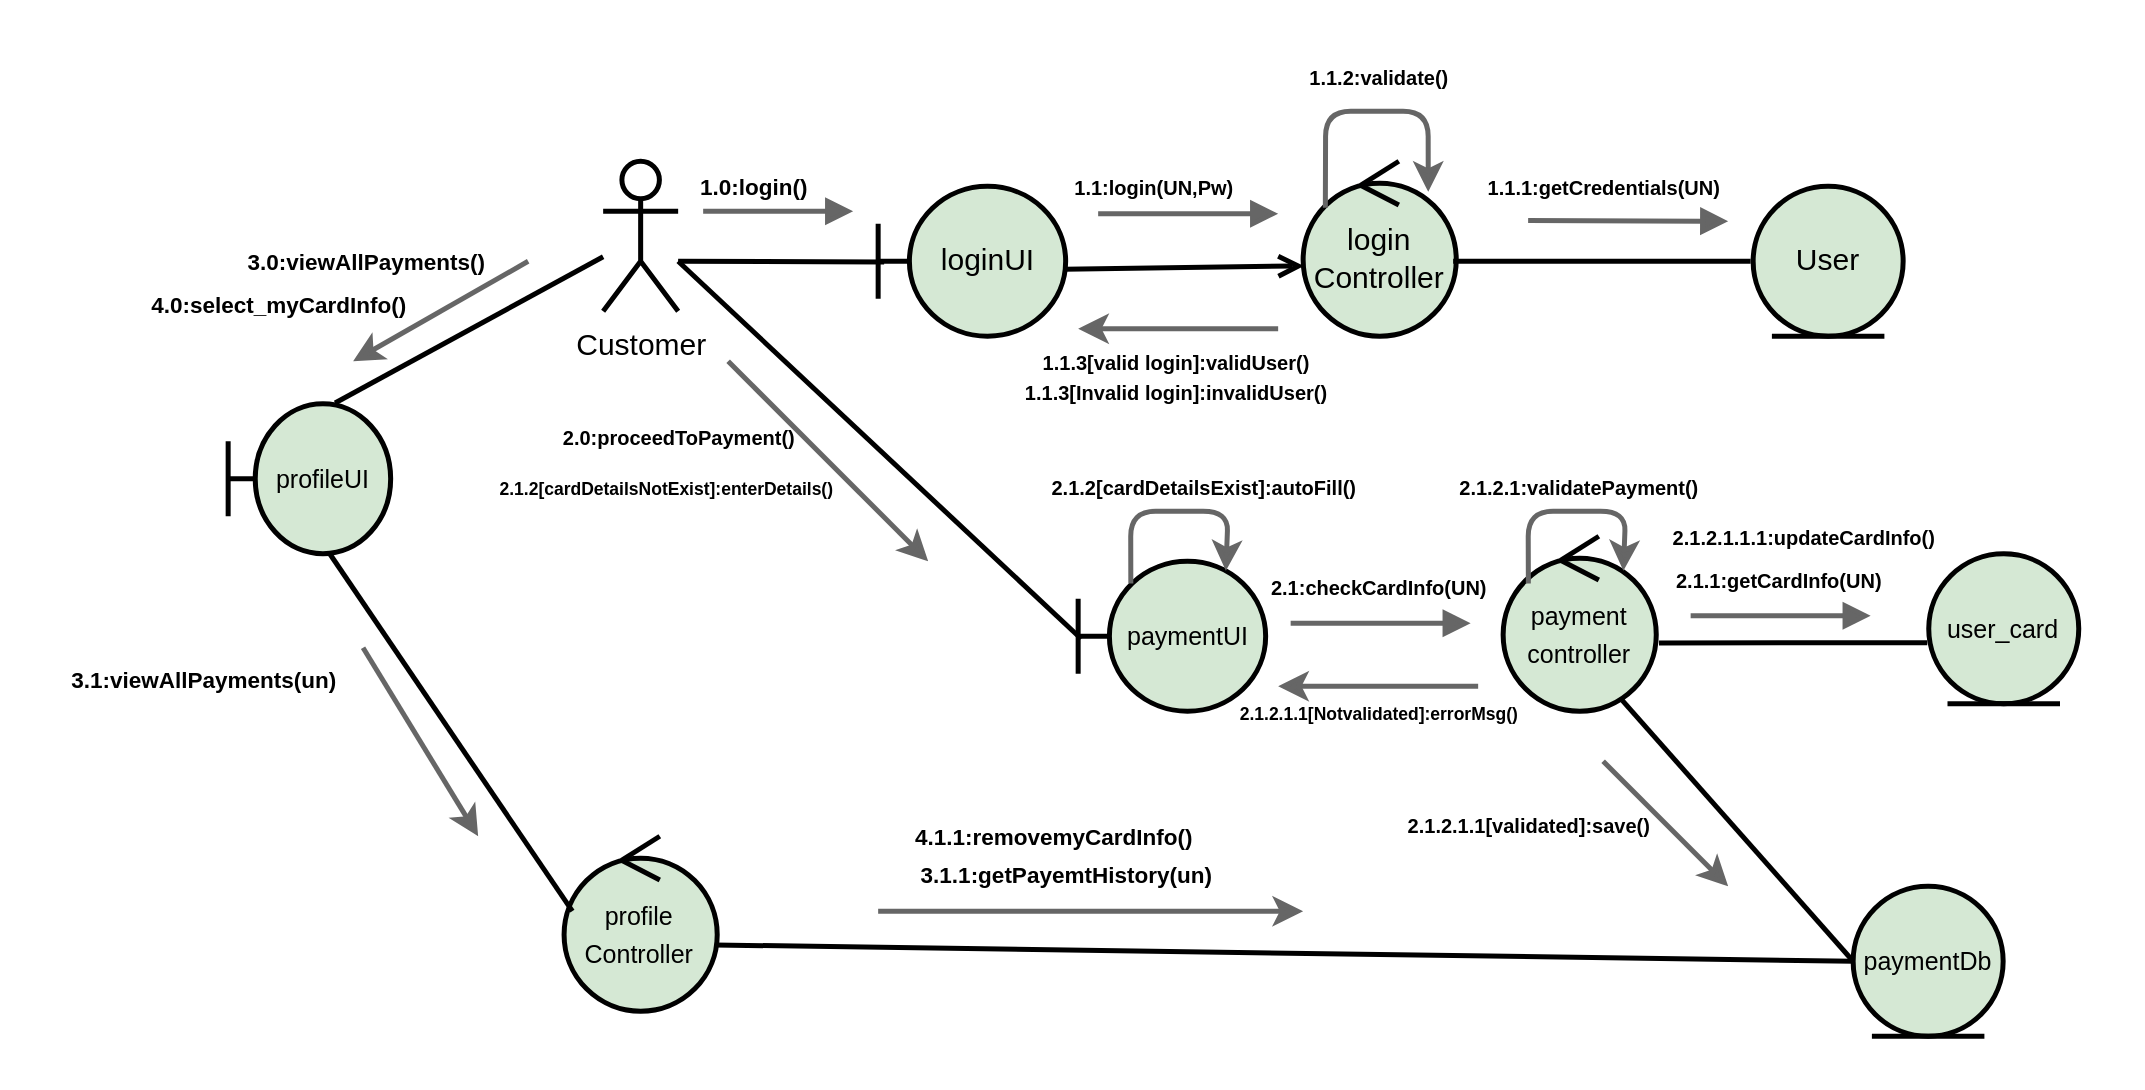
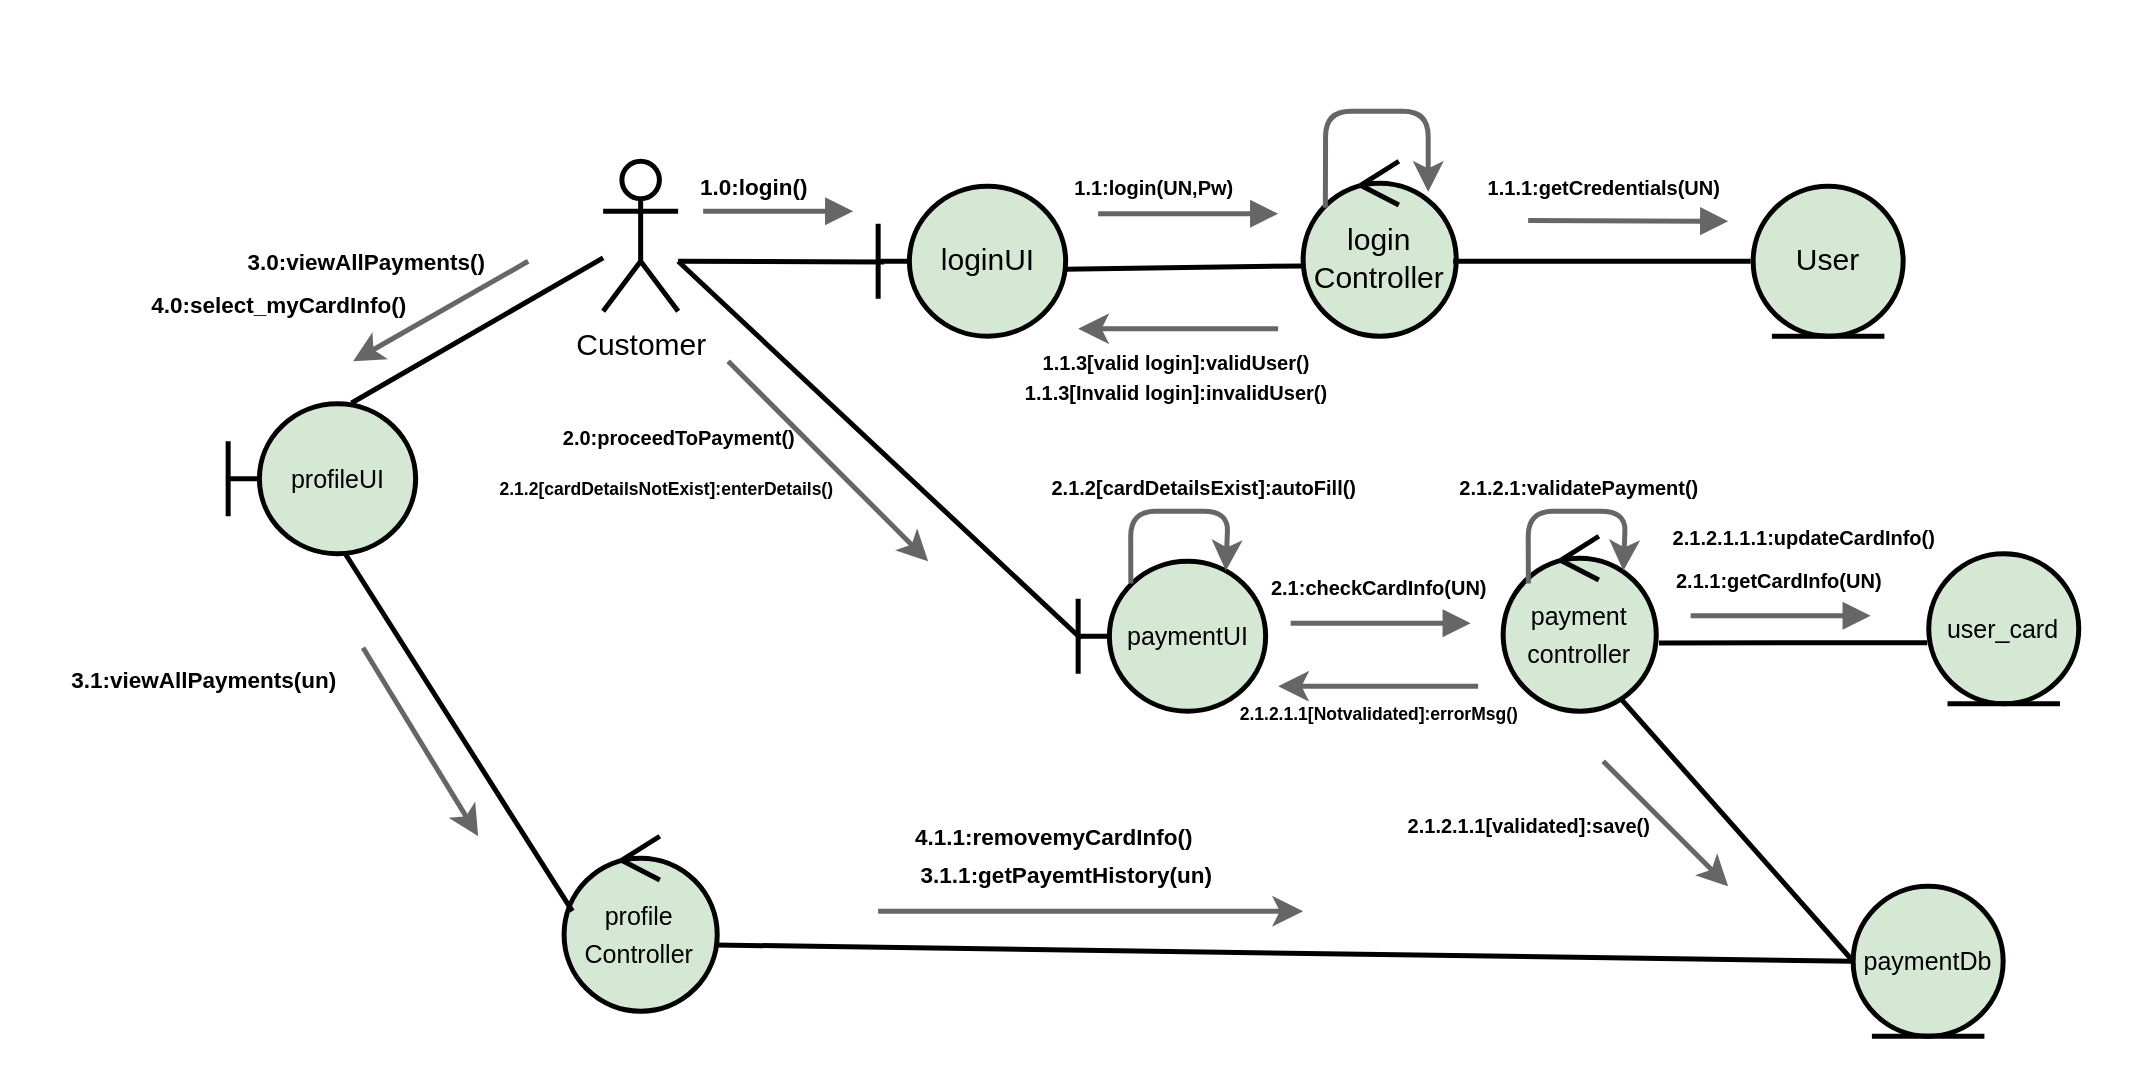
node "1.1.2:validate()": removed
edge "loginUI" -> "login Controller": arrowhead open -> none
node "profileUI": size 163x150 -> 188x150
